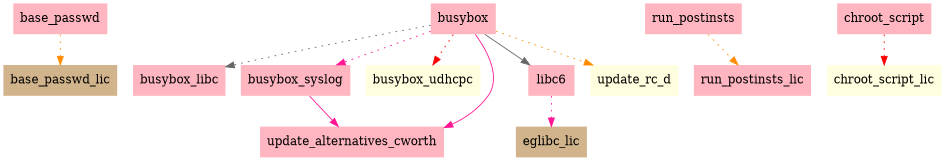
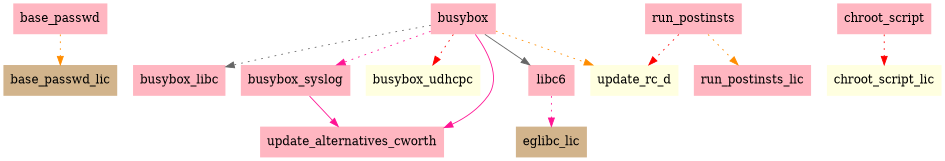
edge "run_postinsts" -> "update_rc_d": added
